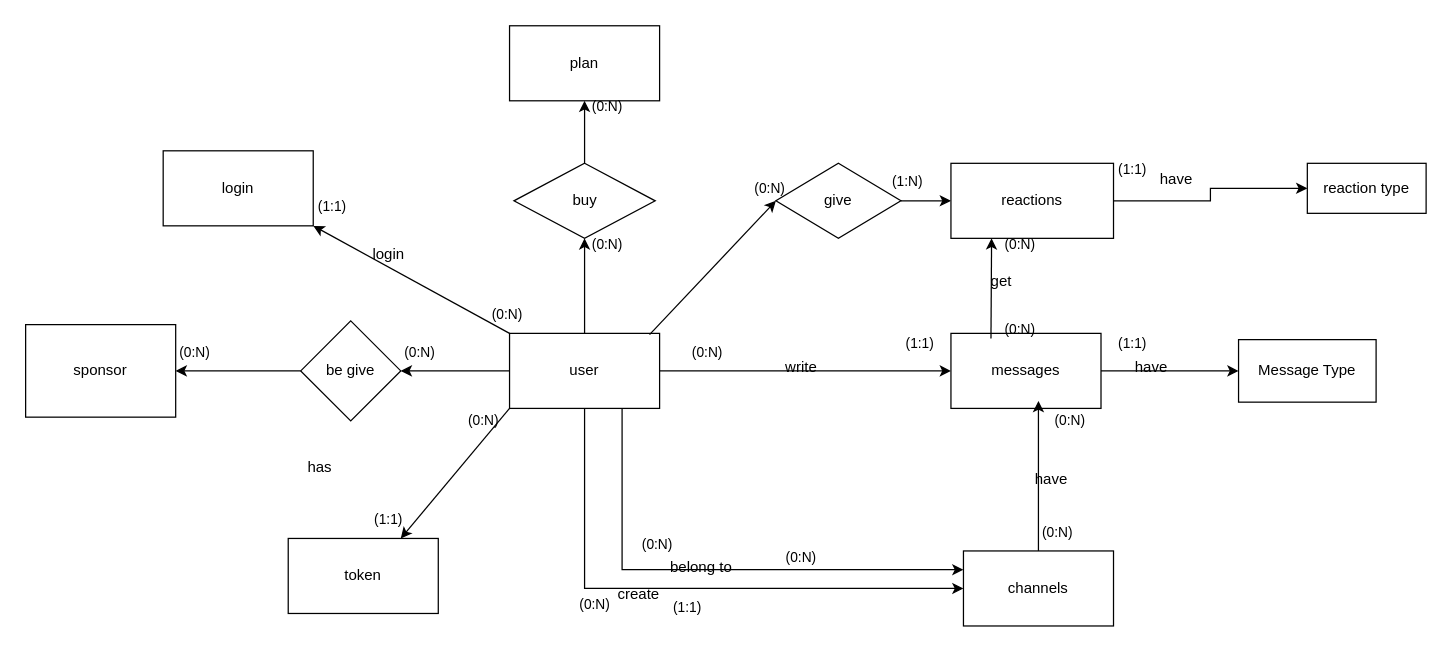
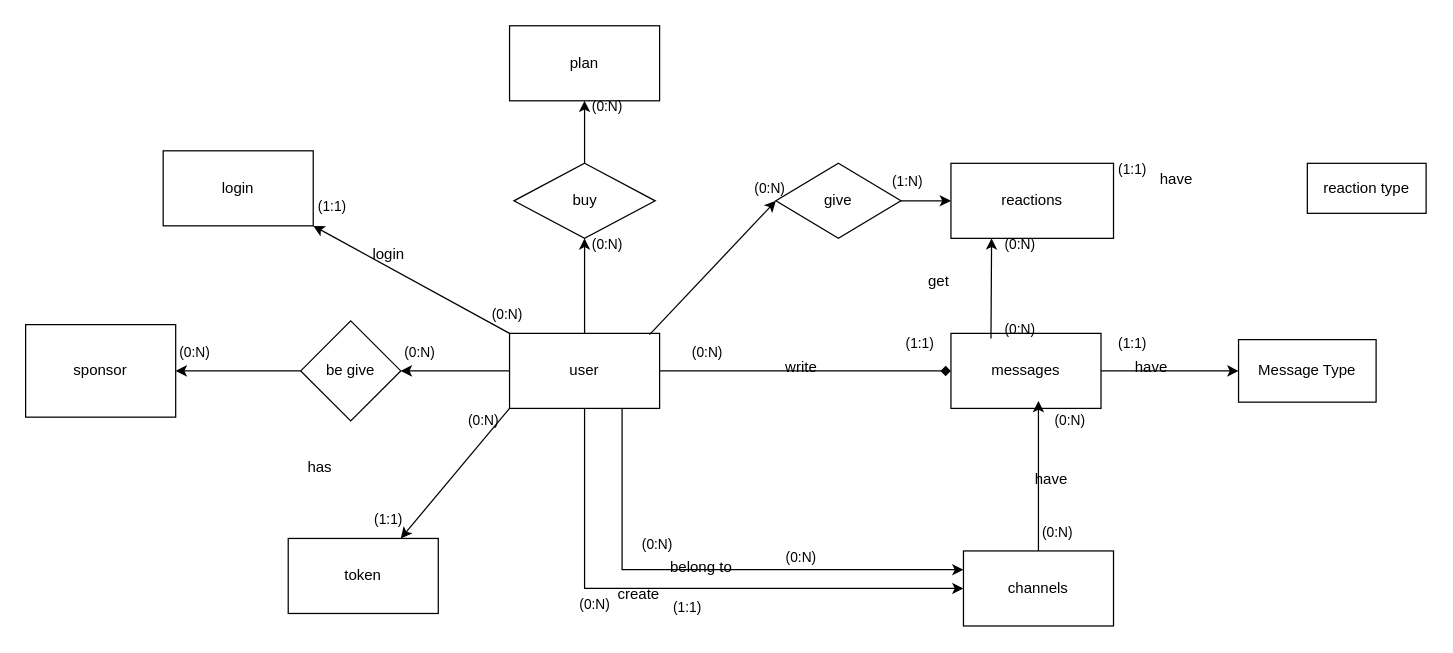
edge "reactions" -> "reaction type": removed
node "get": moved (1001, 282) -> (938, 282)
edge "user" -> "messages": arrowhead classic -> diamond
